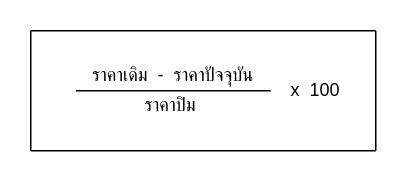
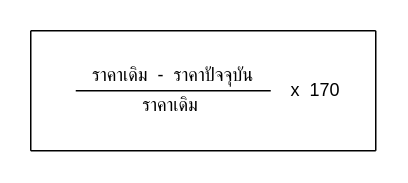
node "x 100": label "x 100" -> "x 170"
node "ราคาปิม": label "ราคาปิม" -> "ราคาเดิม"
